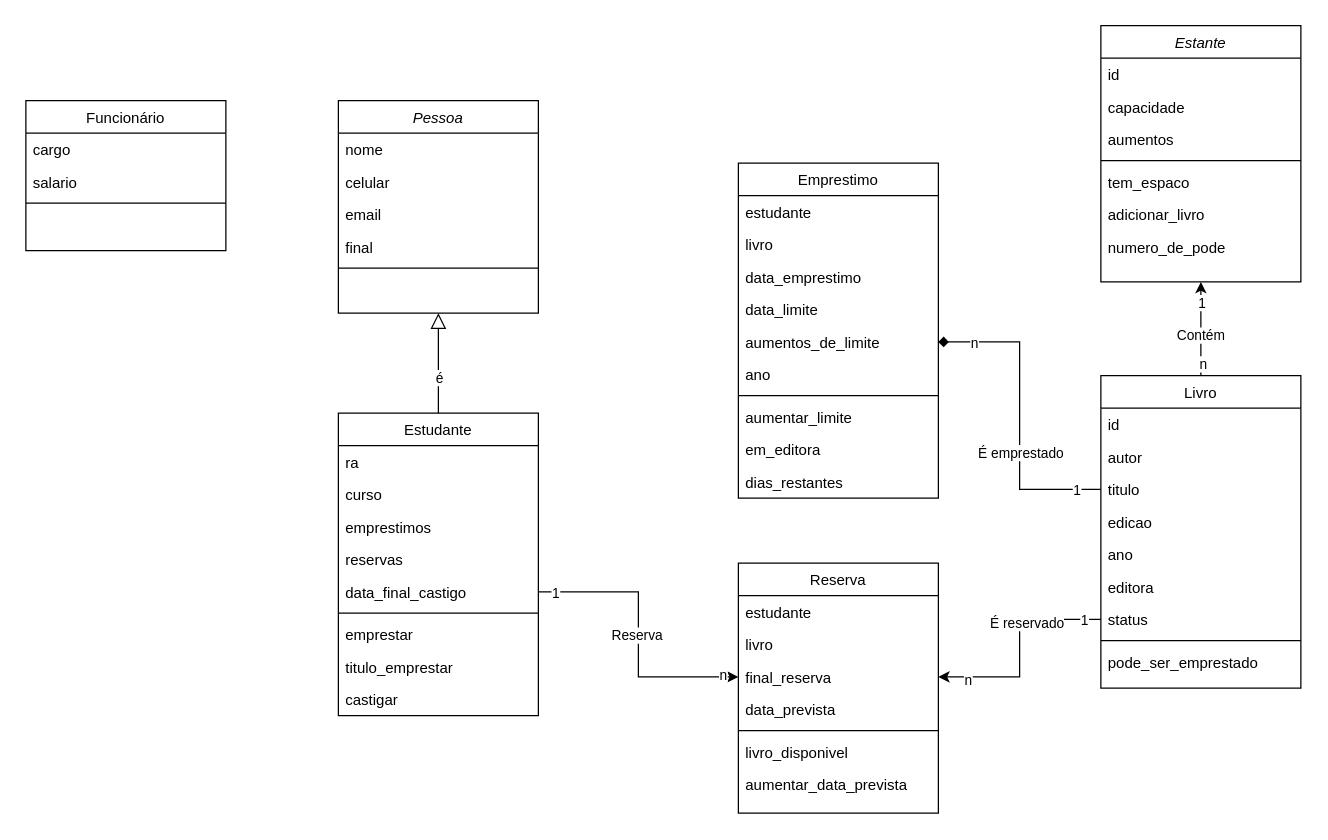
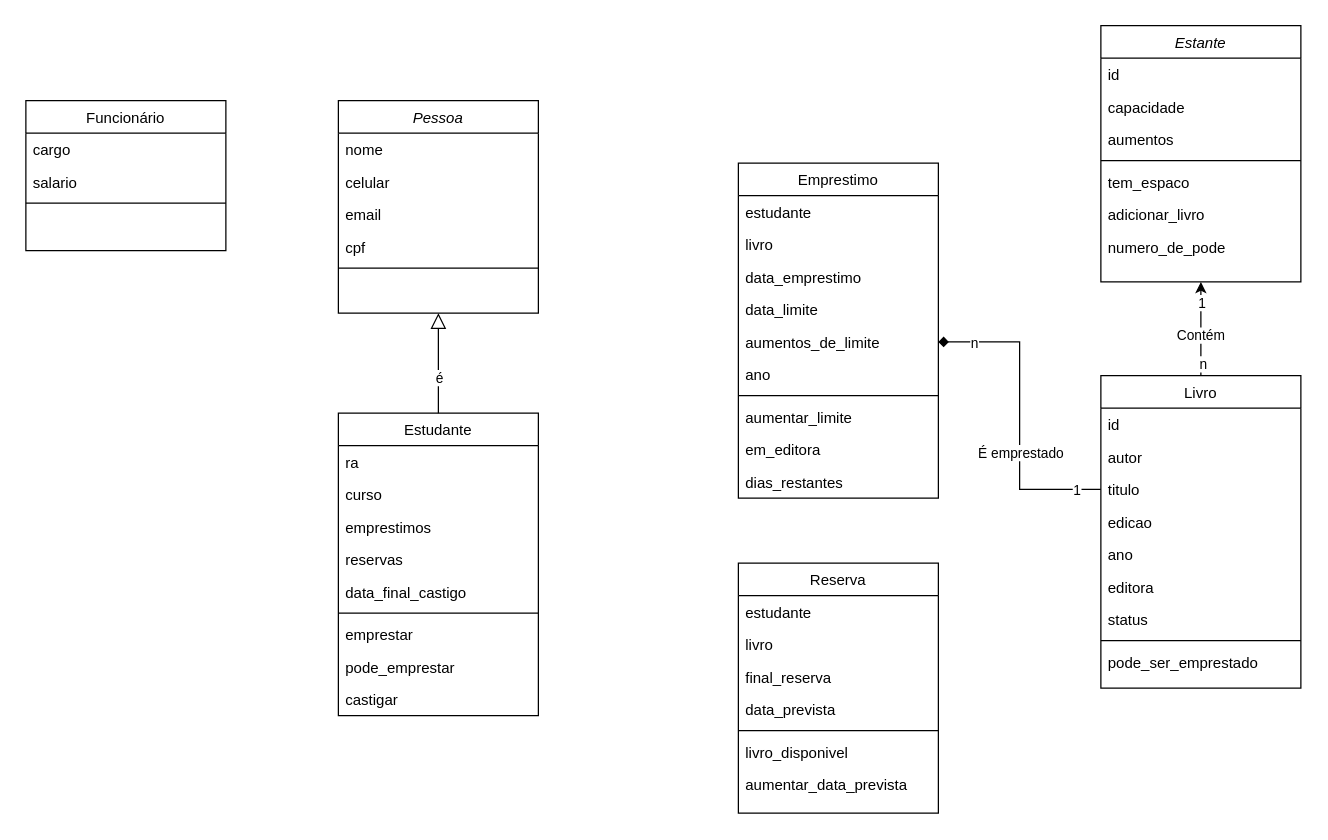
node "final": label "final" -> "cpf"
edge "data_final_castigo" -> "final_reserva": removed, labels "1", "Reserva", "n"
edge "status" -> "final_reserva": removed, labels "1", "É reservado", "n"
node "titulo_emprestar": label "titulo_emprestar" -> "pode_emprestar"
